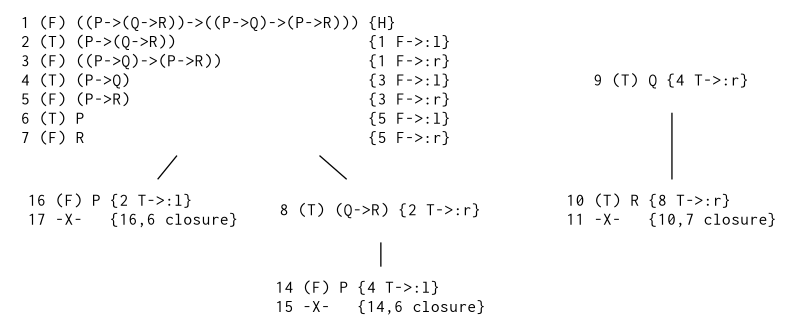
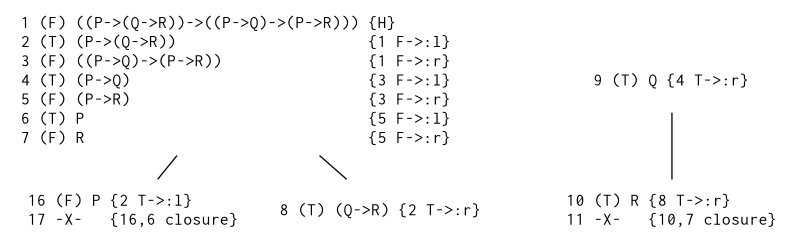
node "14 (F) P {4 T->:l} 15 -X-   {14,6 closure}": removed
